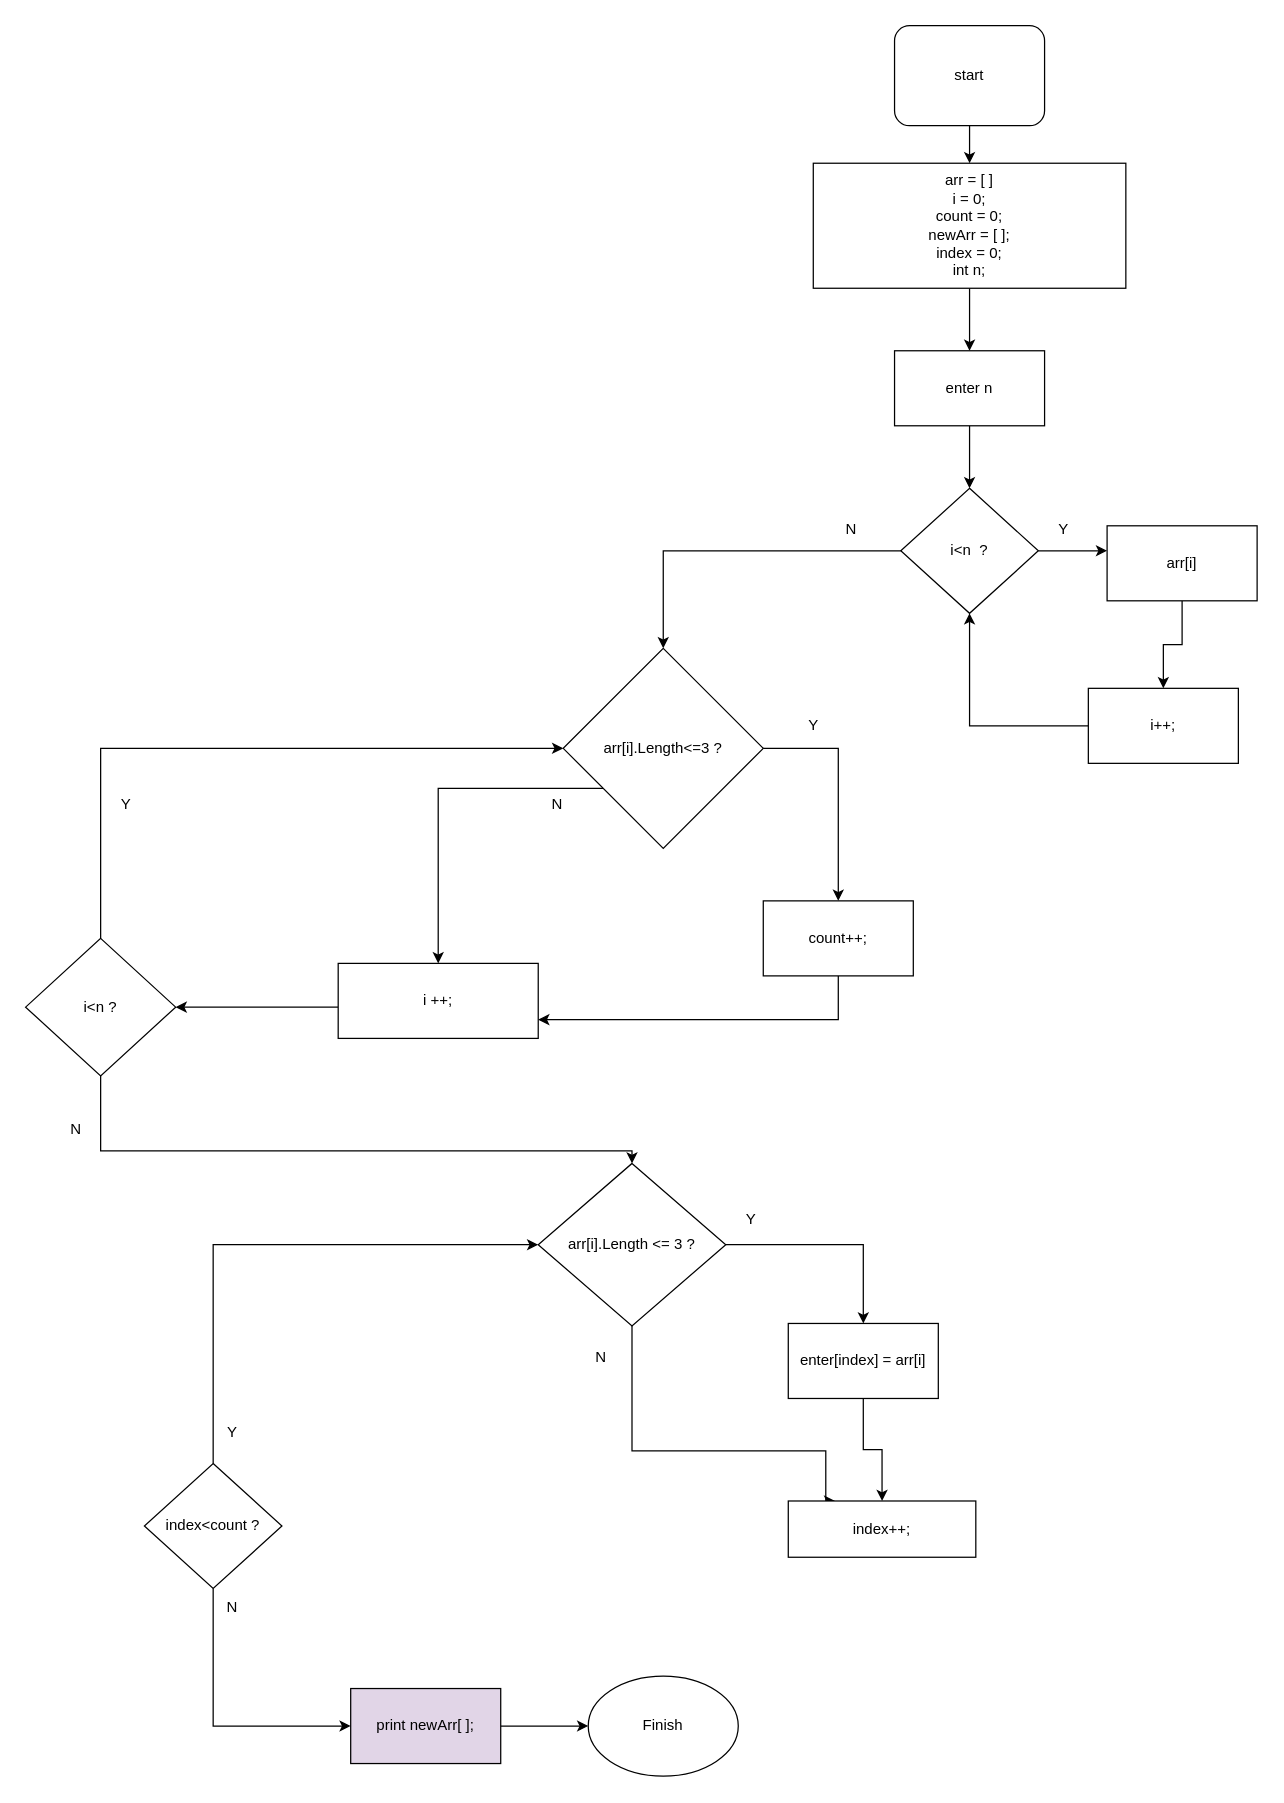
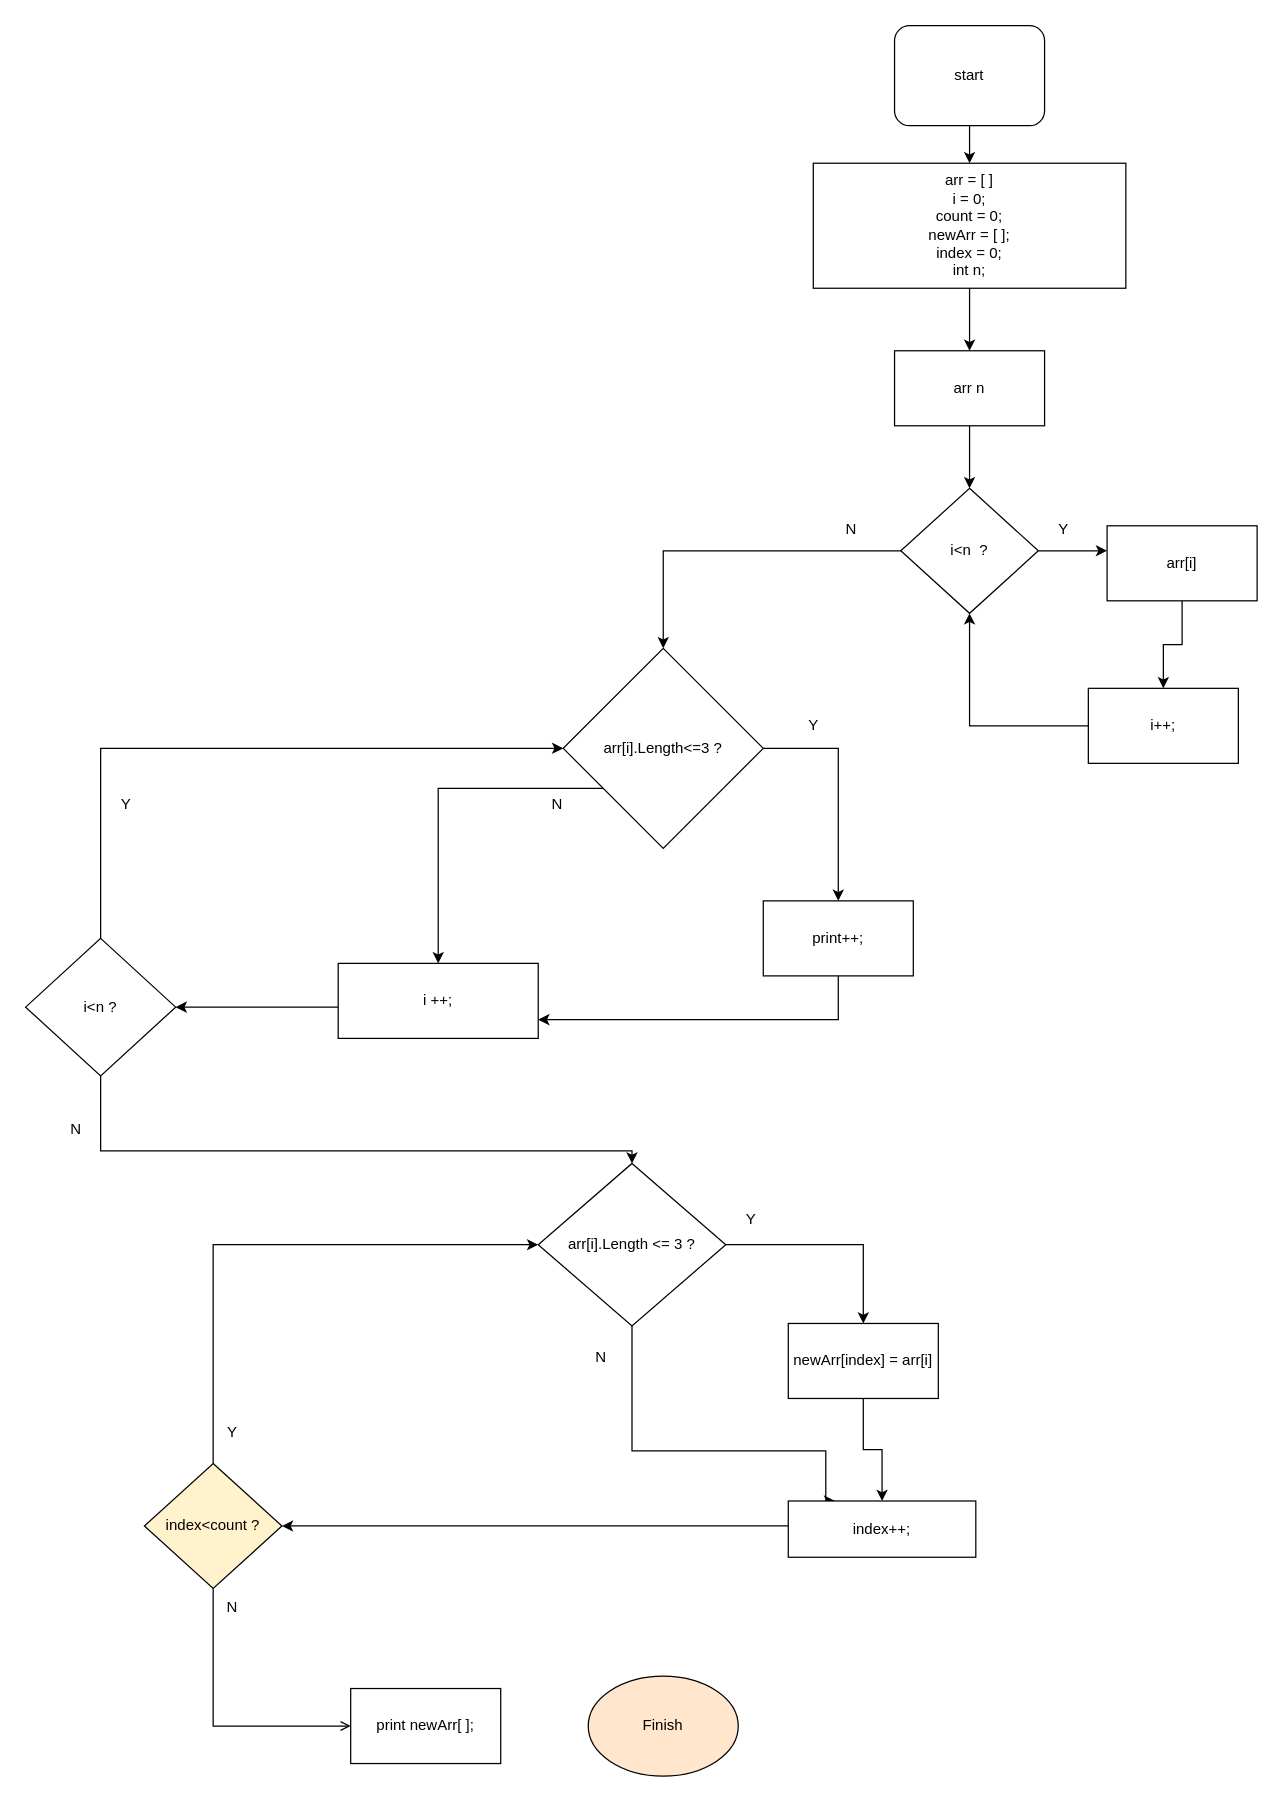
node "enter n": label "enter n" -> "arr n"
node "count++;": label "count++;" -> "print++;"
node "enter[index] = arr[i]": label "enter[index] = arr[i]" -> "newArr[index] = arr[i]"
node "index<count ?": fillcolor #ffffff -> #fff2cc
edge "index++;" -> "index<count ?": added
edge "index<count ?" -> "print newArr[ ];": arrowhead classic -> open
node "print newArr[ ];": fillcolor #e1d5e7 -> #ffffff
edge "print newArr[ ];" -> "Finish": removed
node "Finish": fillcolor #ffffff -> #ffe6cc
